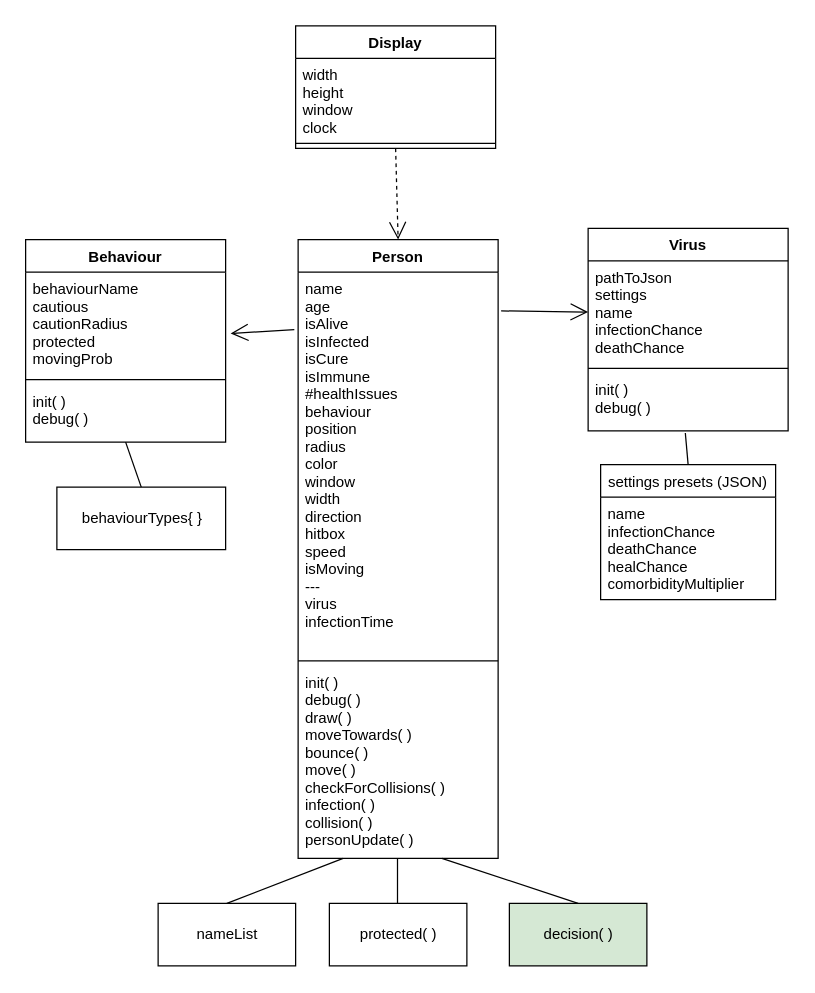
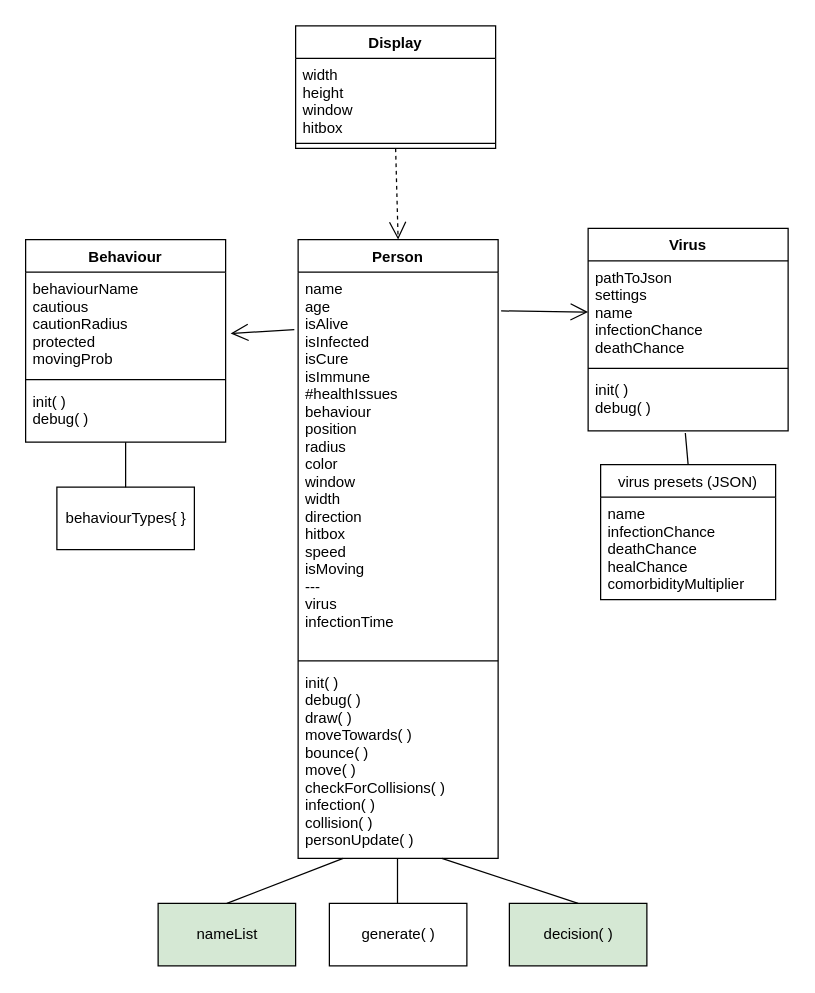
node "width height window clock": label "width height window clock" -> "width height window hitbox"
node "settings presets (JSON)": label "settings presets (JSON)" -> "virus presets (JSON)"
node "behaviourTypes{ }": size 169x63 -> 138x63
node "nameList": fillcolor #ffffff -> #d5e8d4
node "protected( )": label "protected( )" -> "generate( )"
